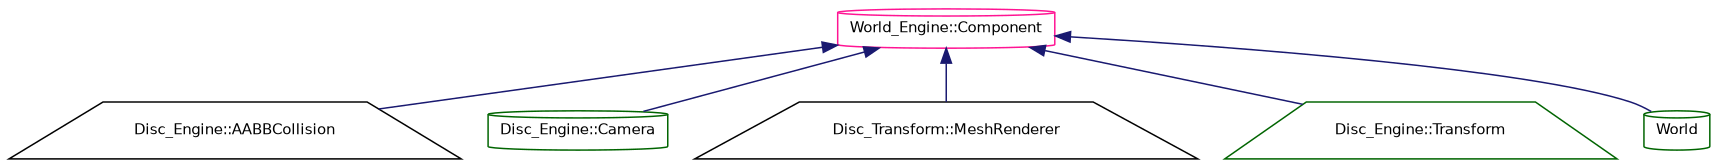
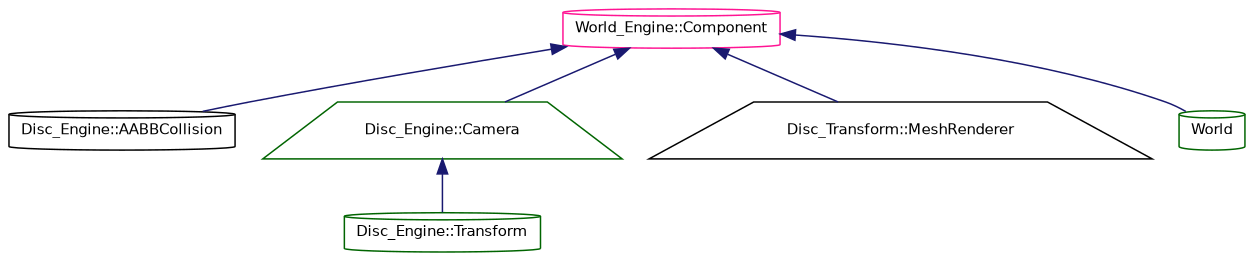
edge "Disc_Engine::Transform" -> "World_Engine::Component": now "Disc_Engine::Transform" -> "Disc_Engine::Camera"
node "Disc_Engine::AABBCollision": shape trapezium -> cylinder
node "Disc_Engine::Camera": shape cylinder -> trapezium
node "Disc_Engine::Transform": shape trapezium -> cylinder
